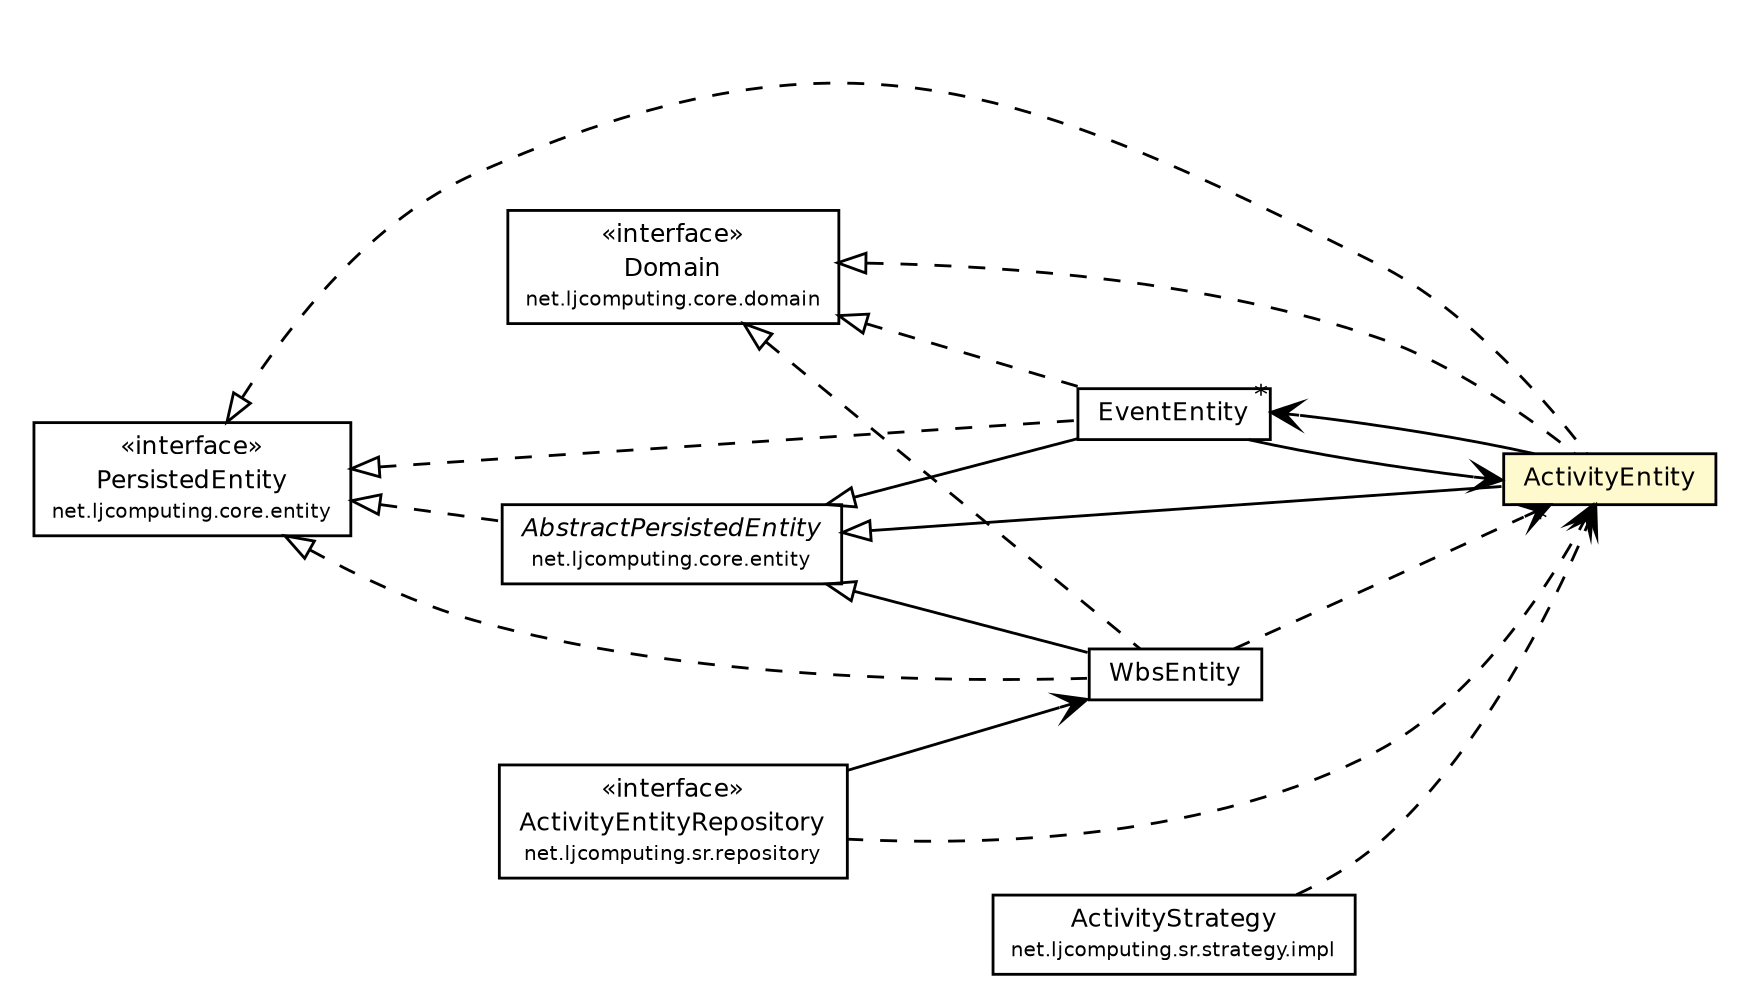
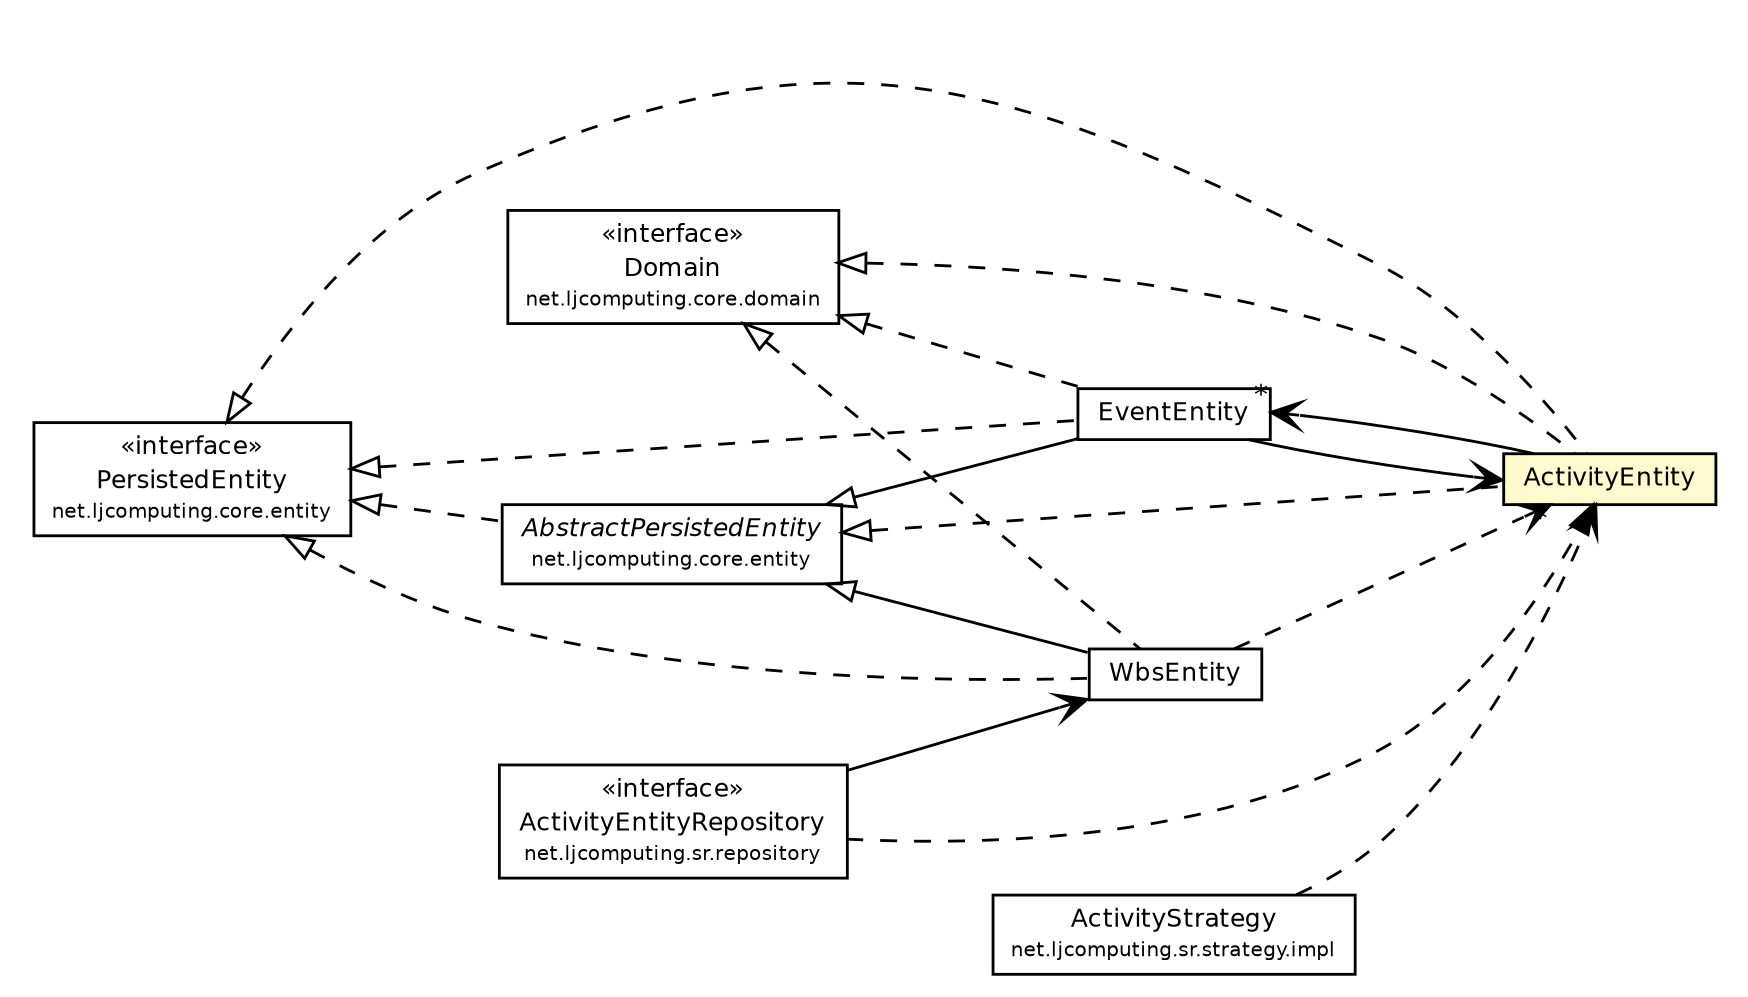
edge "ActivityEntity" -> "AbstractPersistedEntity": style solid -> dashed
edge "ActivityEntityRepository" -> "ActivityEntity": arrowhead open -> normal
